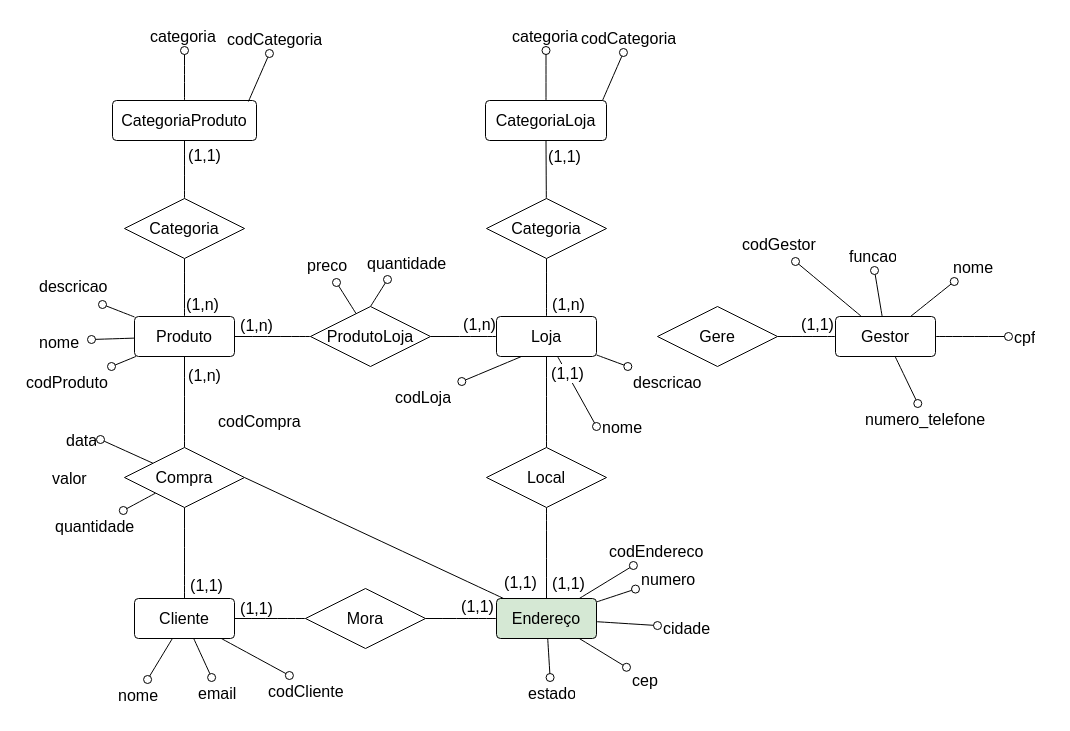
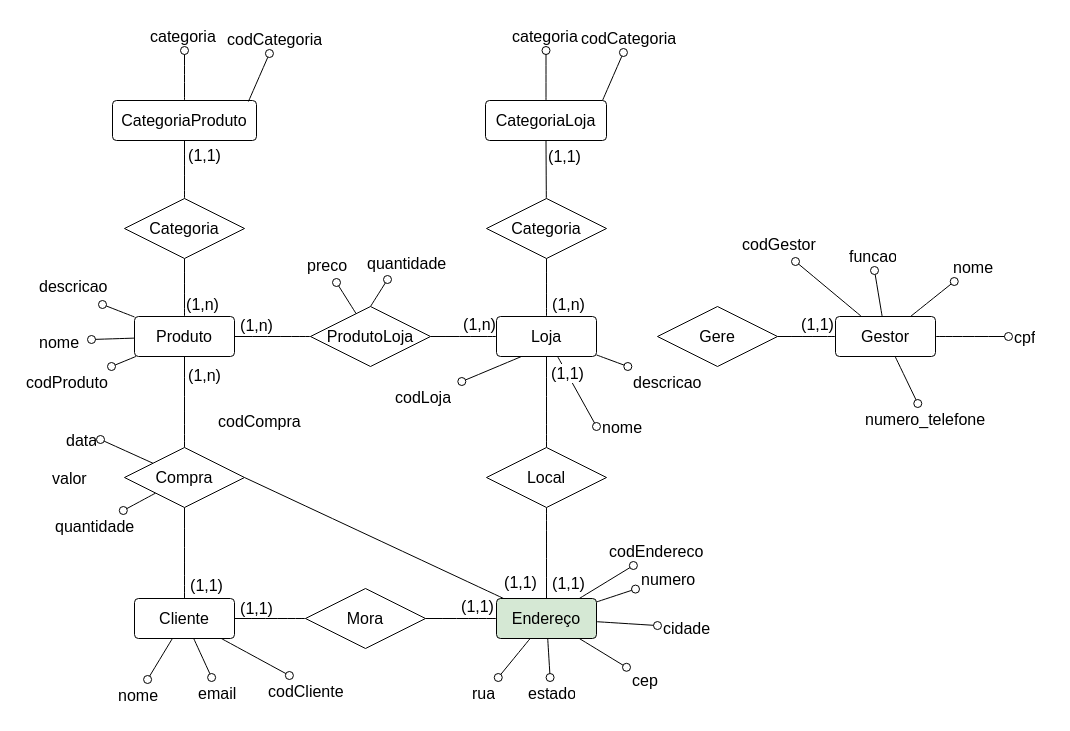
edge "Endereço" -> "rua": added
node "rua": added
